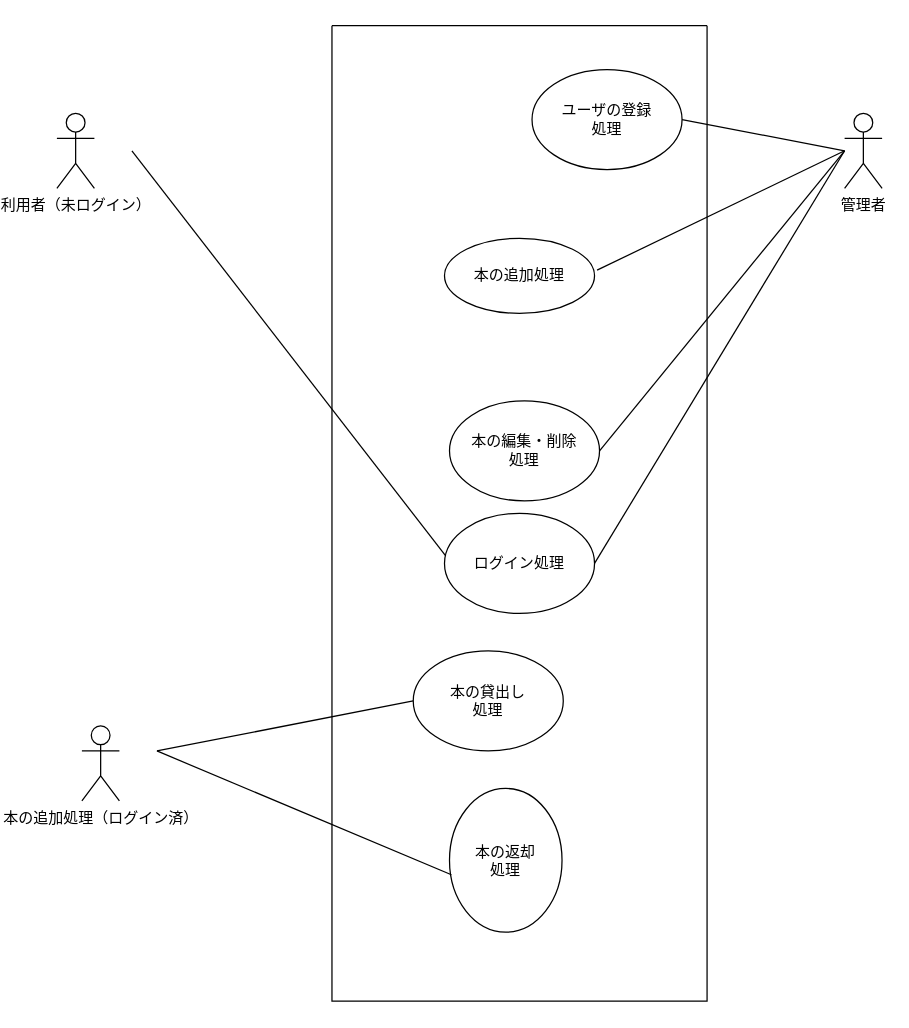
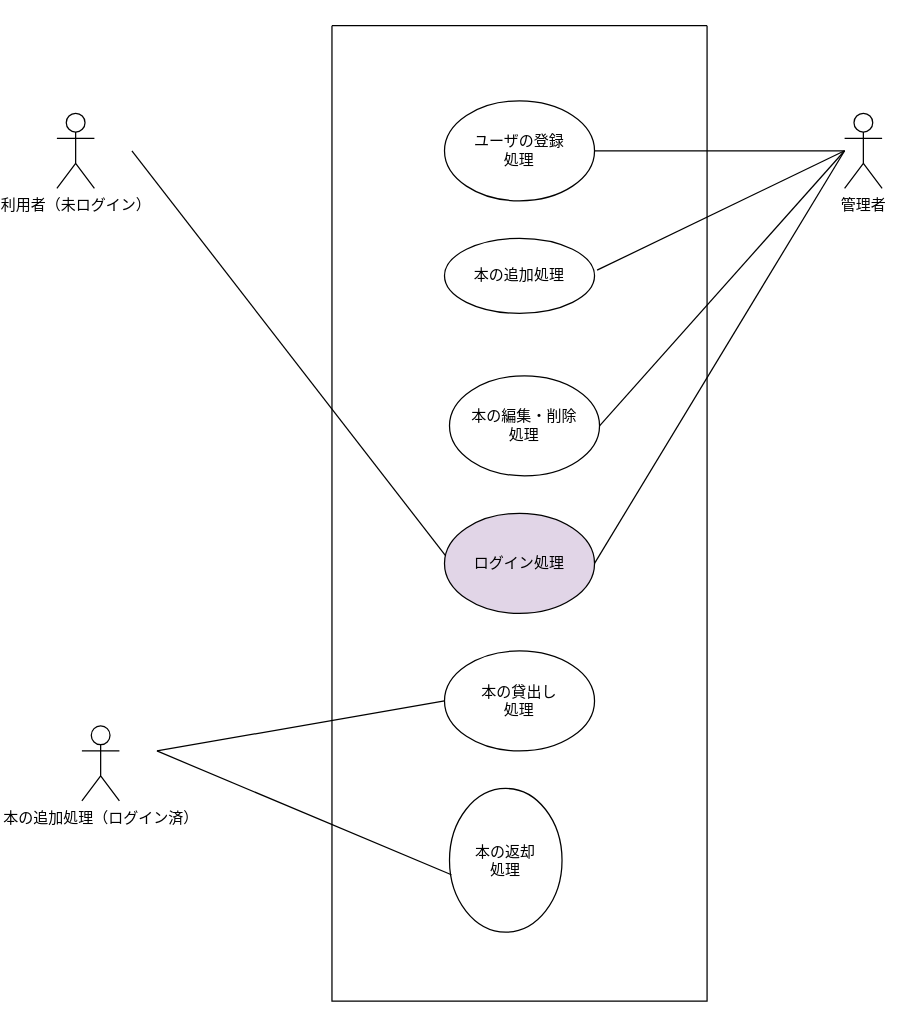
node "ユーザの登録 処理": moved (607, 119) -> (519, 151)
node "本の編集・削除 処理": moved (524, 451) -> (524, 426)
node "ログイン処理": fillcolor #ffffff -> #e1d5e7
node "本の貸出し 処理": moved (488, 701) -> (519, 701)
